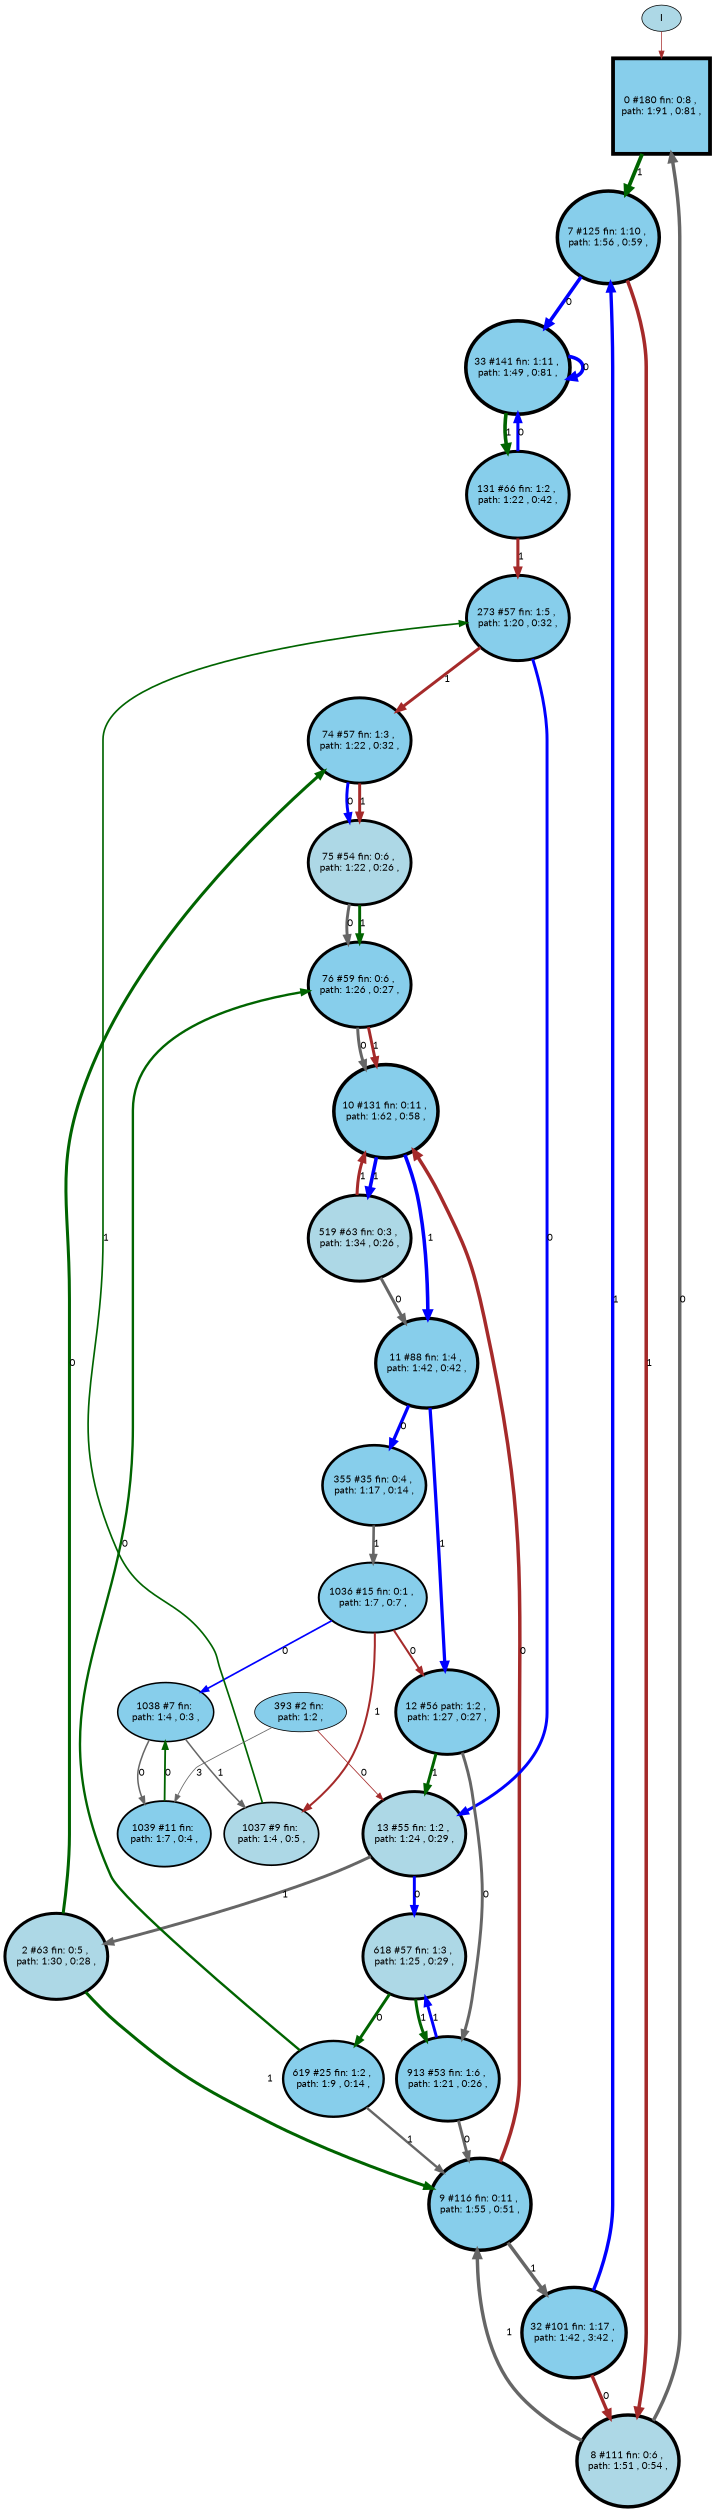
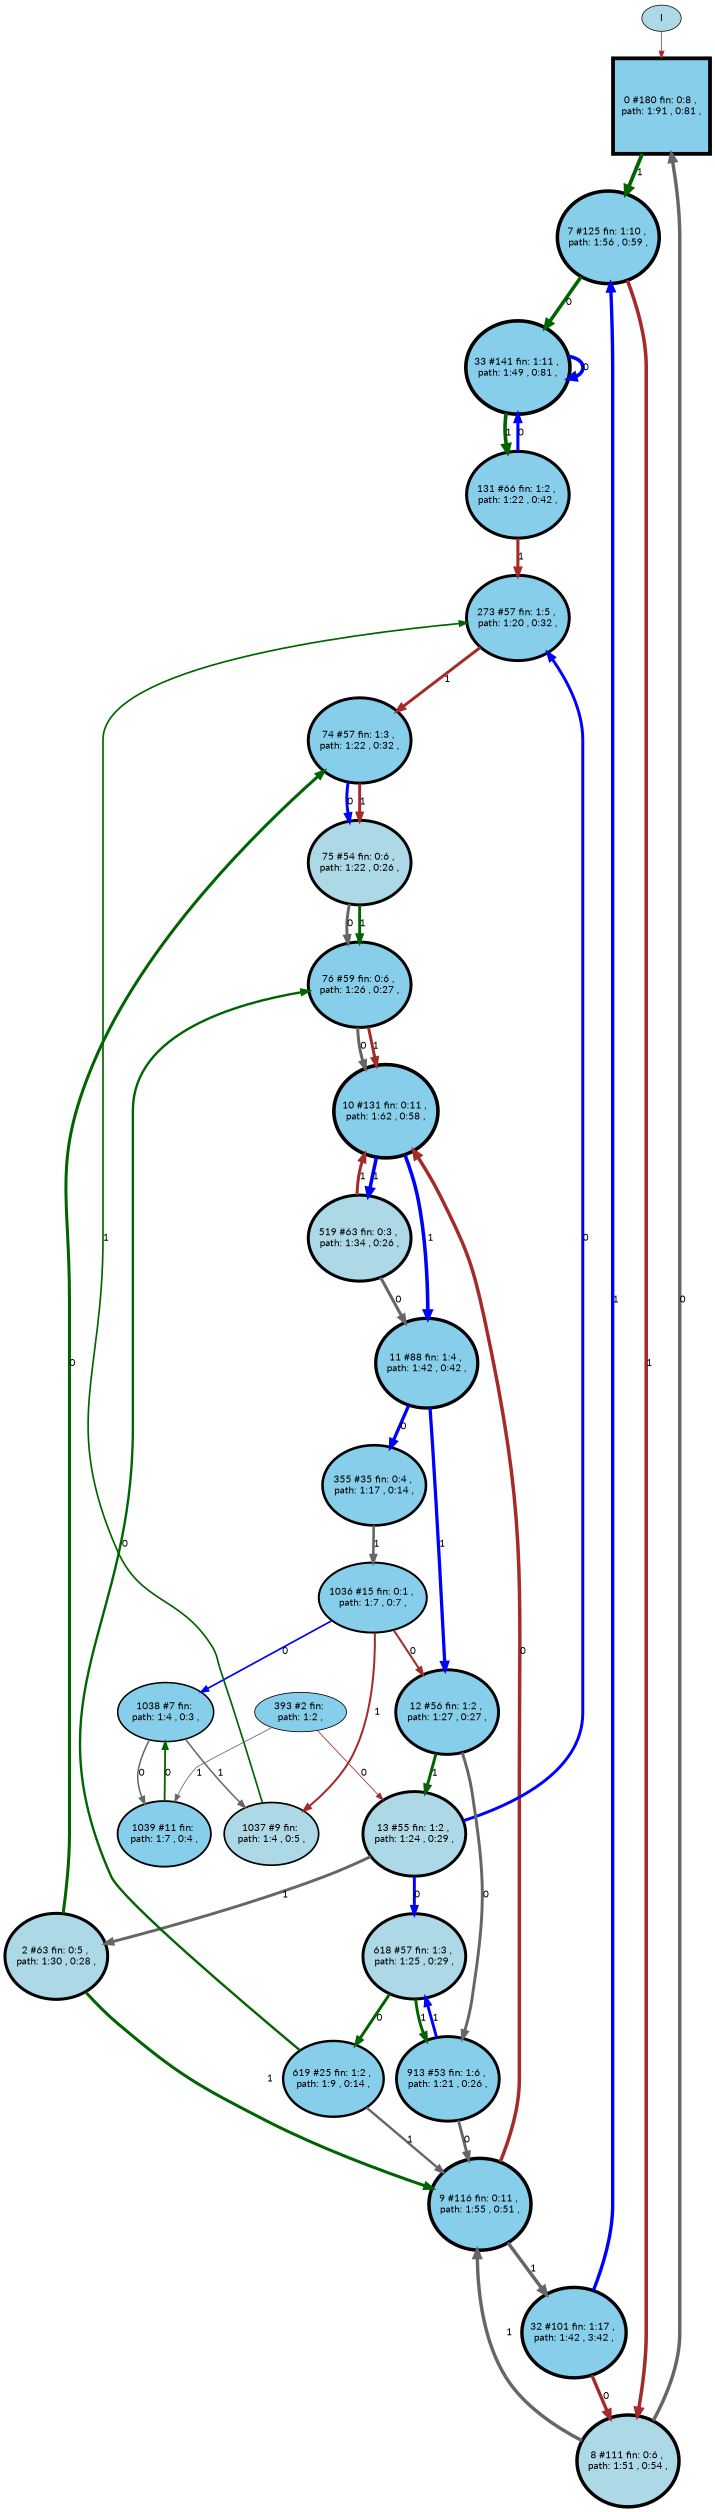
edge "7 #125 fin: 1:10 , path: 1:56 , 0:59 ," -> "33 #141 fin: 1:11 , path: 1:49 , 0:81 ,": color blue -> darkgreen
edge "273 #57 fin: 1:5 , path: 1:20 , 0:32 ," -> "13 #55 fin: 1:2 , path: 1:24 , 0:29 ,": reversed
node "12 #56 path: 1:2 , path: 1:27 , 0:27 ,": label "12 #56 path: 1:2 , path: 1:27 , 0:27 ," -> "12 #56 fin: 1:2 , path: 1:27 , 0:27 ,"
edge "393 #2 fin: path: 1:2 ," -> "1039 #11 fin: path: 1:7 , 0:4 ,": label "3 " -> "1 "
